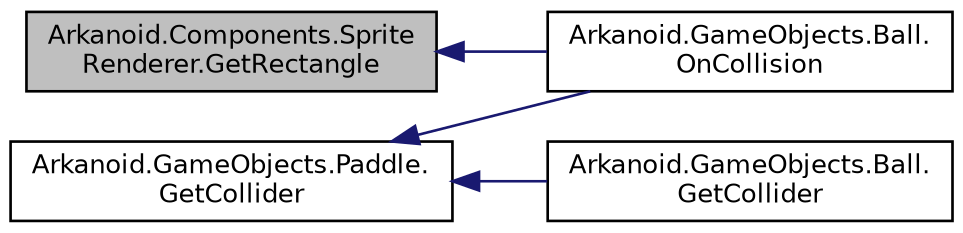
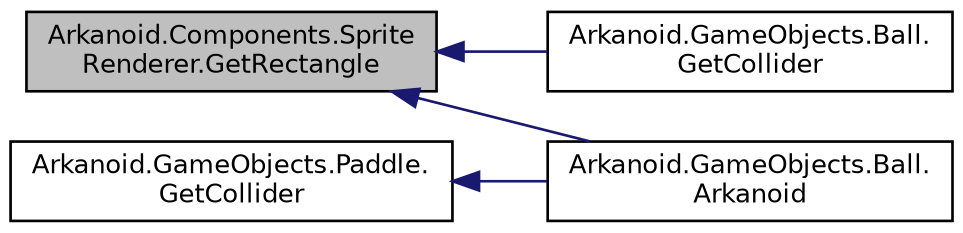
node "Arkanoid.GameObjects.Ball. OnCollision": label "Arkanoid.GameObjects.Ball. OnCollision" -> "Arkanoid.GameObjects.Ball. Arkanoid"
edge "Arkanoid.GameObjects.Ball. GetCollider" -> "Arkanoid.GameObjects.Paddle. GetCollider": now "Arkanoid.GameObjects.Ball. GetCollider" -> "Arkanoid.Components.Sprite Renderer.GetRectangle"
